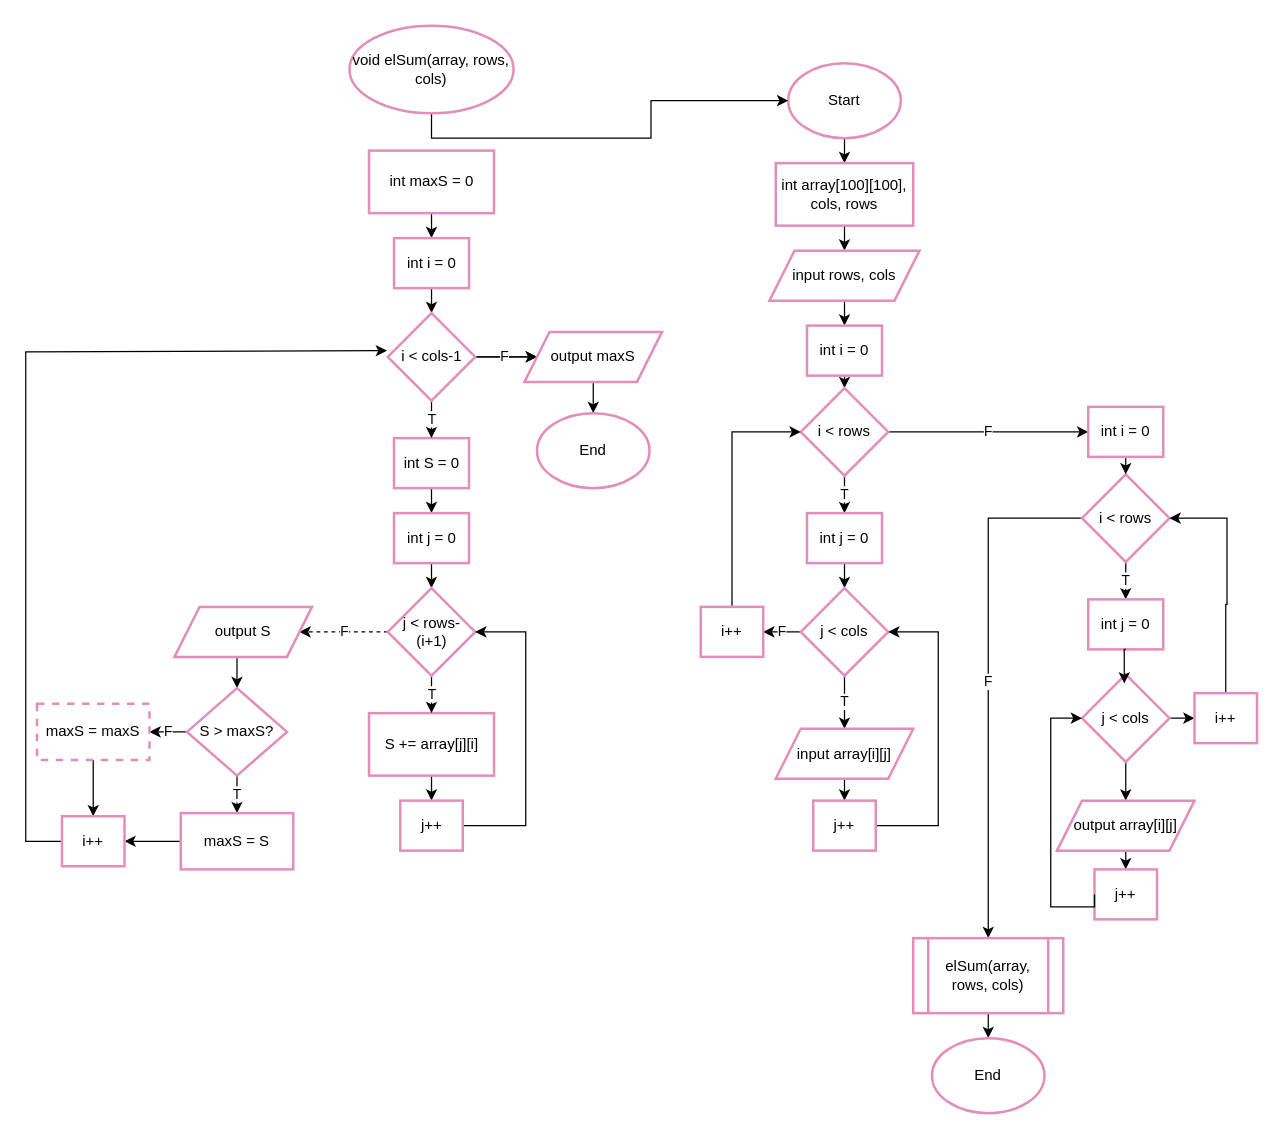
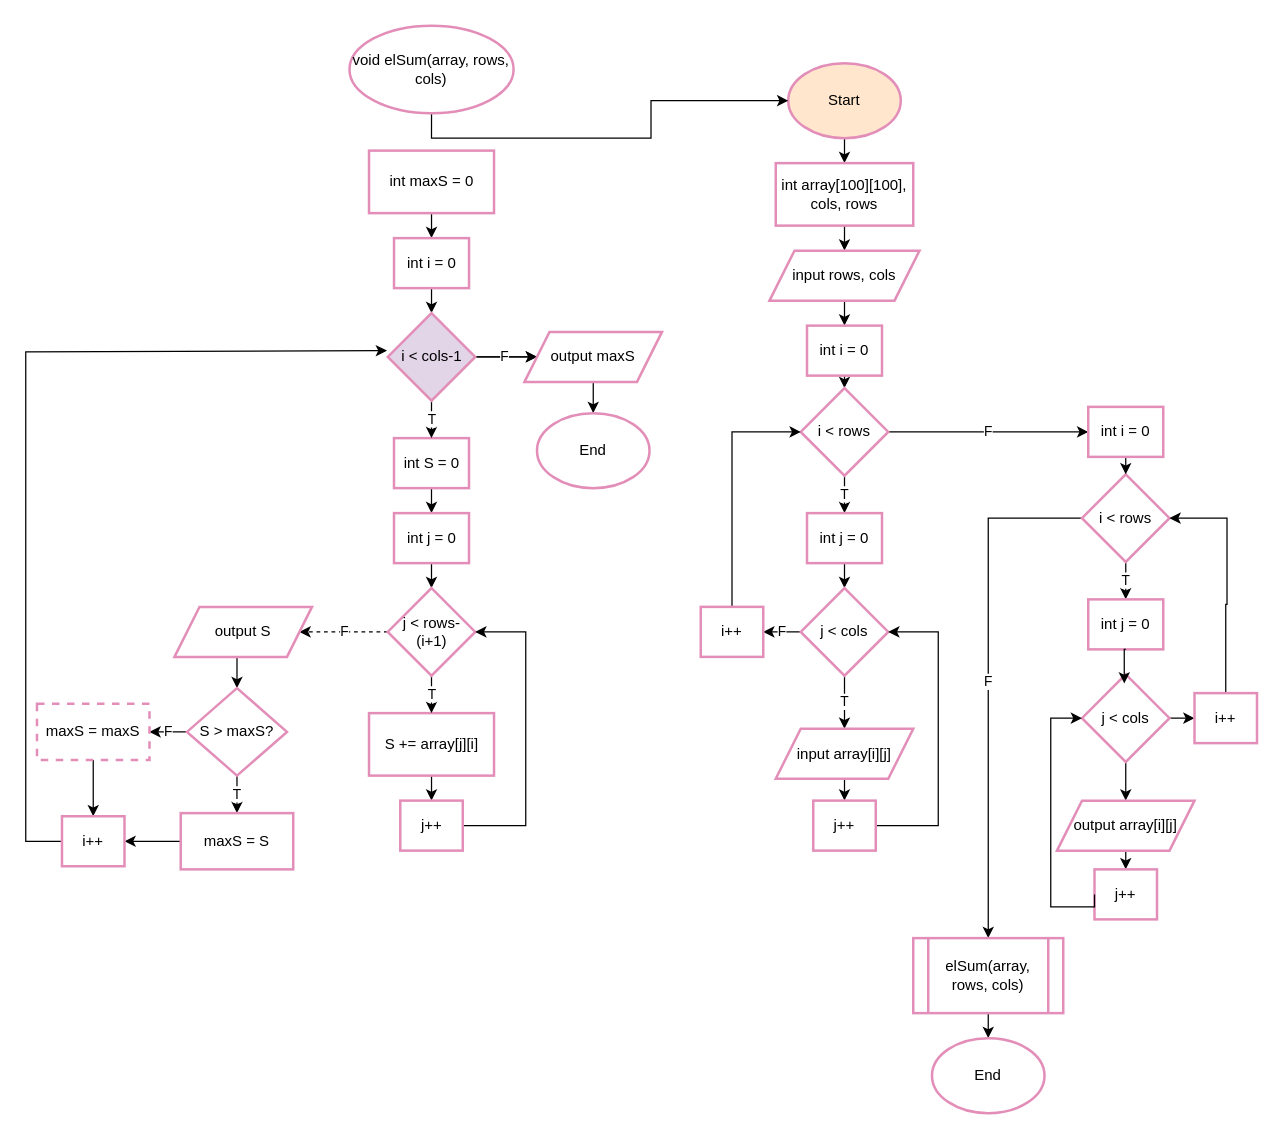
node "Start": fillcolor #ffffff -> #ffe6cc
node "i < cols-1": fillcolor #ffffff -> #e1d5e7
